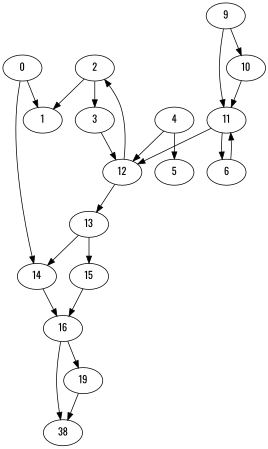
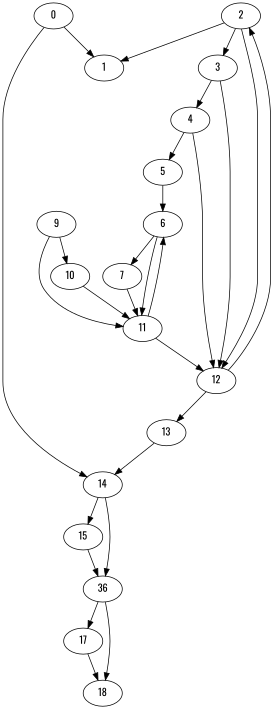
edge "3" -> "4": added
edge "5" -> "6": added
edge "2" -> "12": added
edge "13" -> "15": now "14" -> "15"
node "7": added
node "16": label "16" -> "36"
node "19": label "19" -> "17"
node "38": label "38" -> "18"
